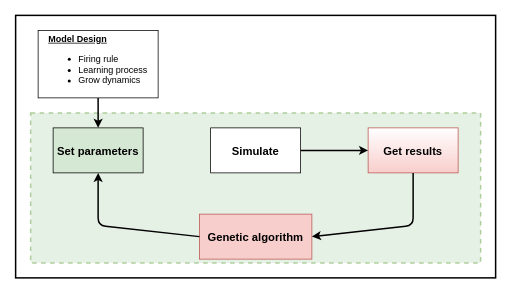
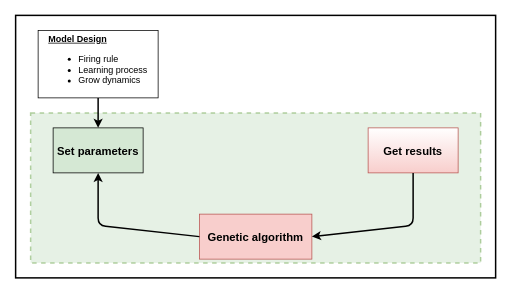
node "Simulate": removed
edge "Simulate" -> "Get results": removed
